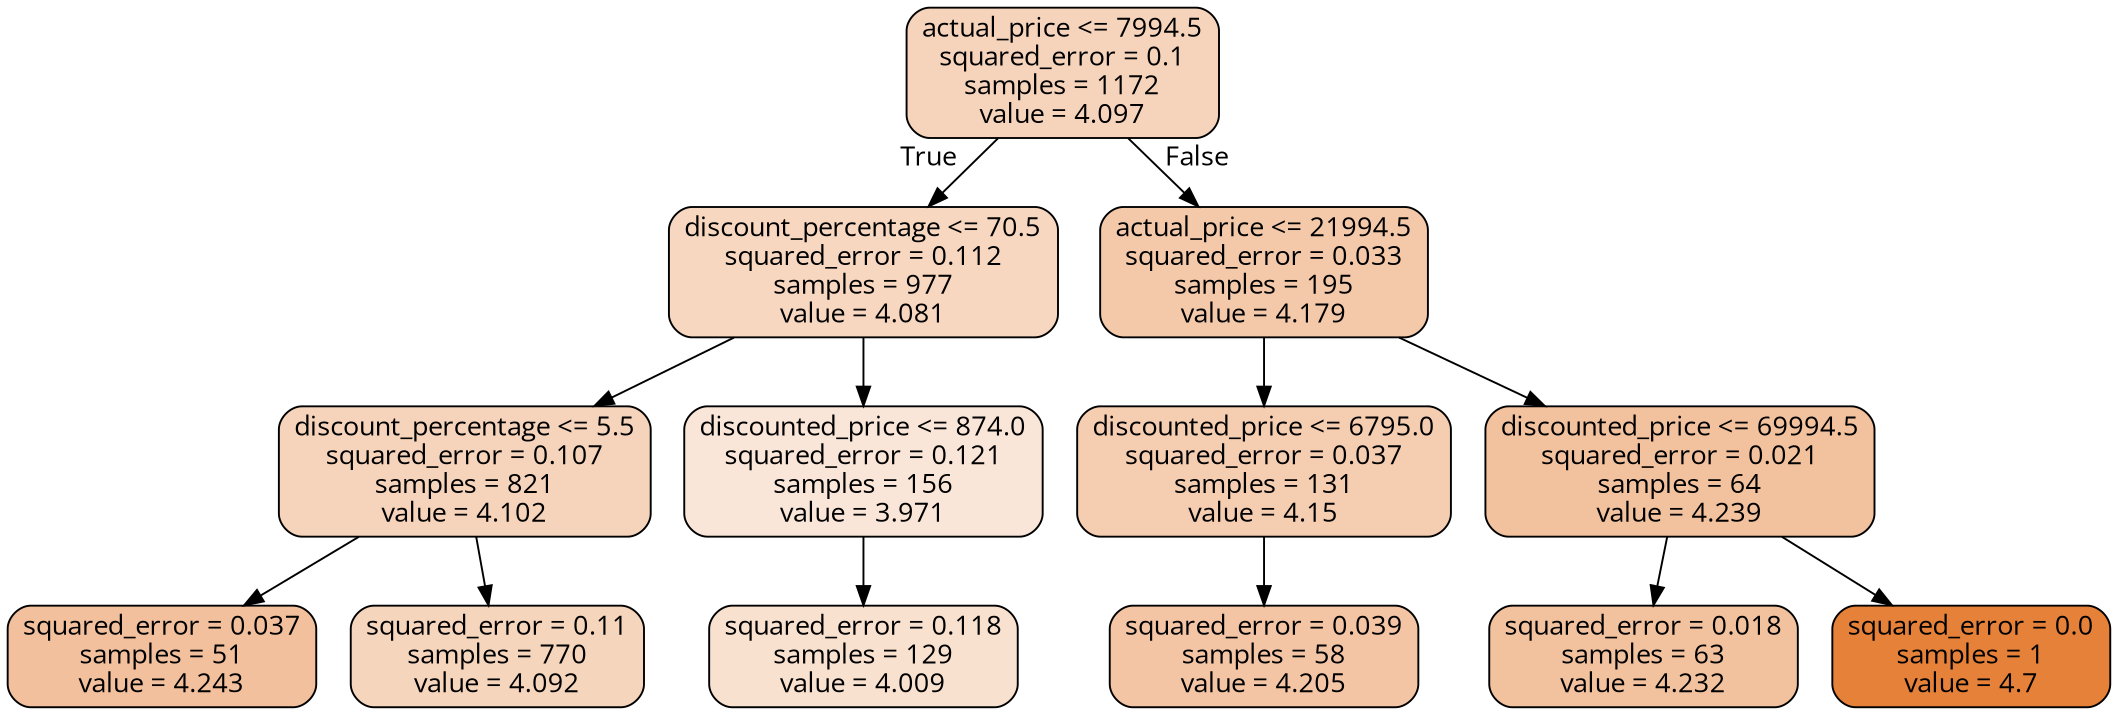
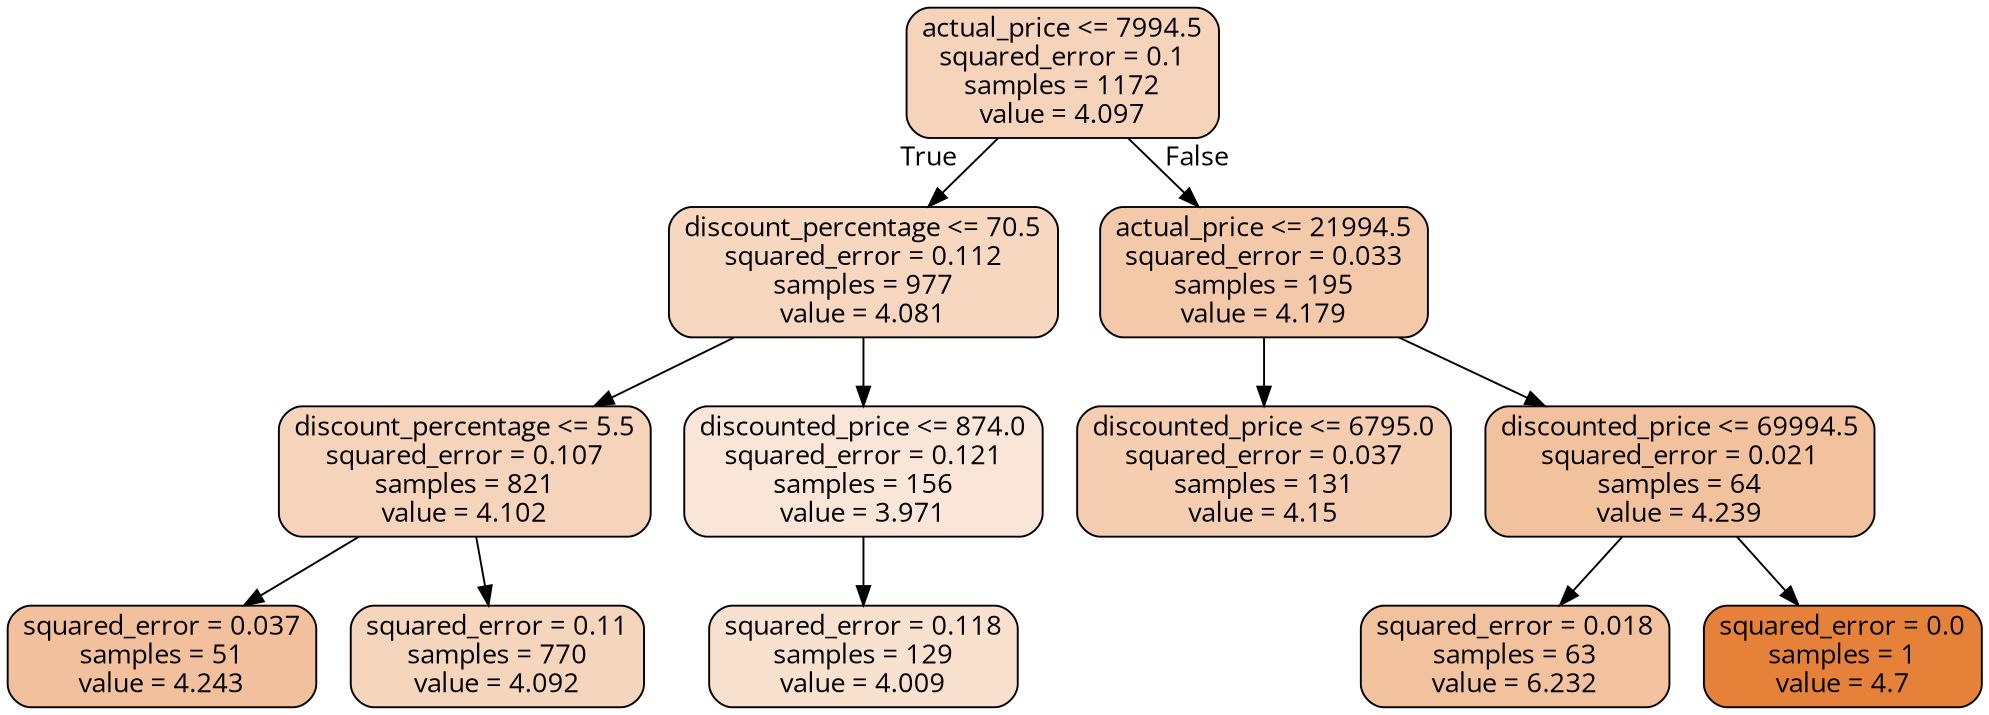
node "squared_error = 0.039 samples = 58 value = 4.205": removed
node "squared_error = 0.018 samples = 63 value = 4.232": label "squared_error = 0.018 samples = 63 value = 4.232" -> "squared_error = 0.018 samples = 63 value = 6.232"
